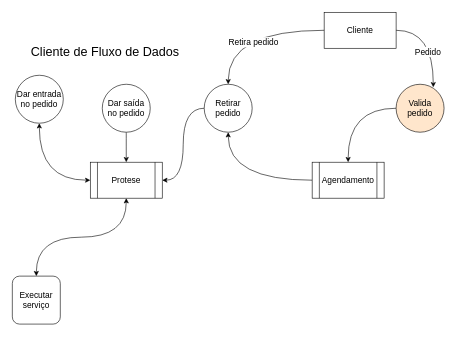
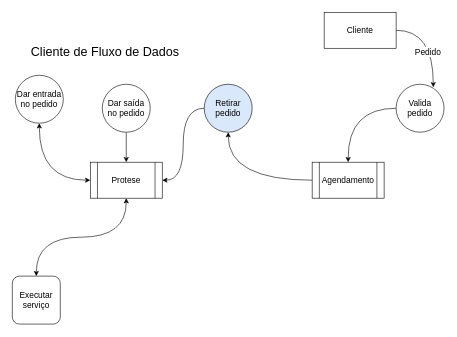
edge "Cliente" -> "Retirar pedido": removed, label "Retira pedido"
node "Retirar pedido": fillcolor #ffffff -> #dae8fc
node "Valida pedido": fillcolor #ffe6cc -> #ffffff
